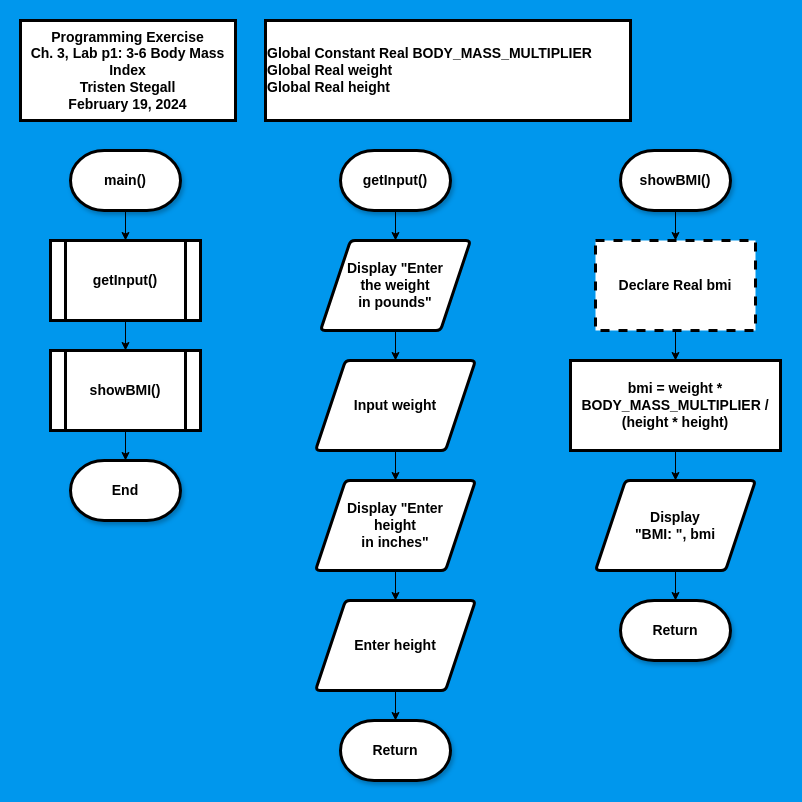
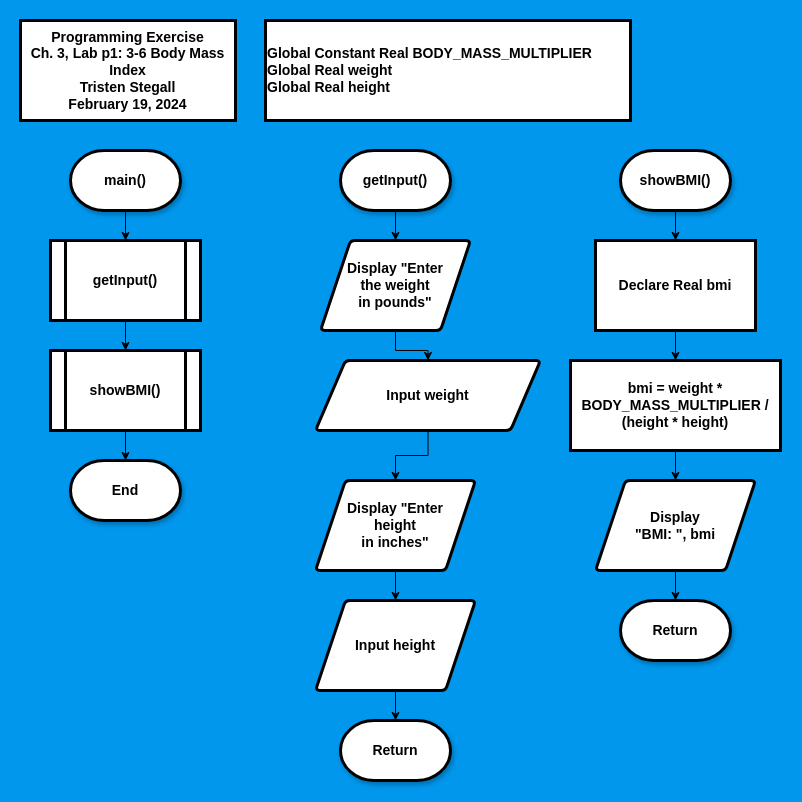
node "Declare Real bmi": style dashed -> solid
node "Input weight": size 160x90 -> 225x70
node "Enter height": label "Enter height" -> "Input height"
